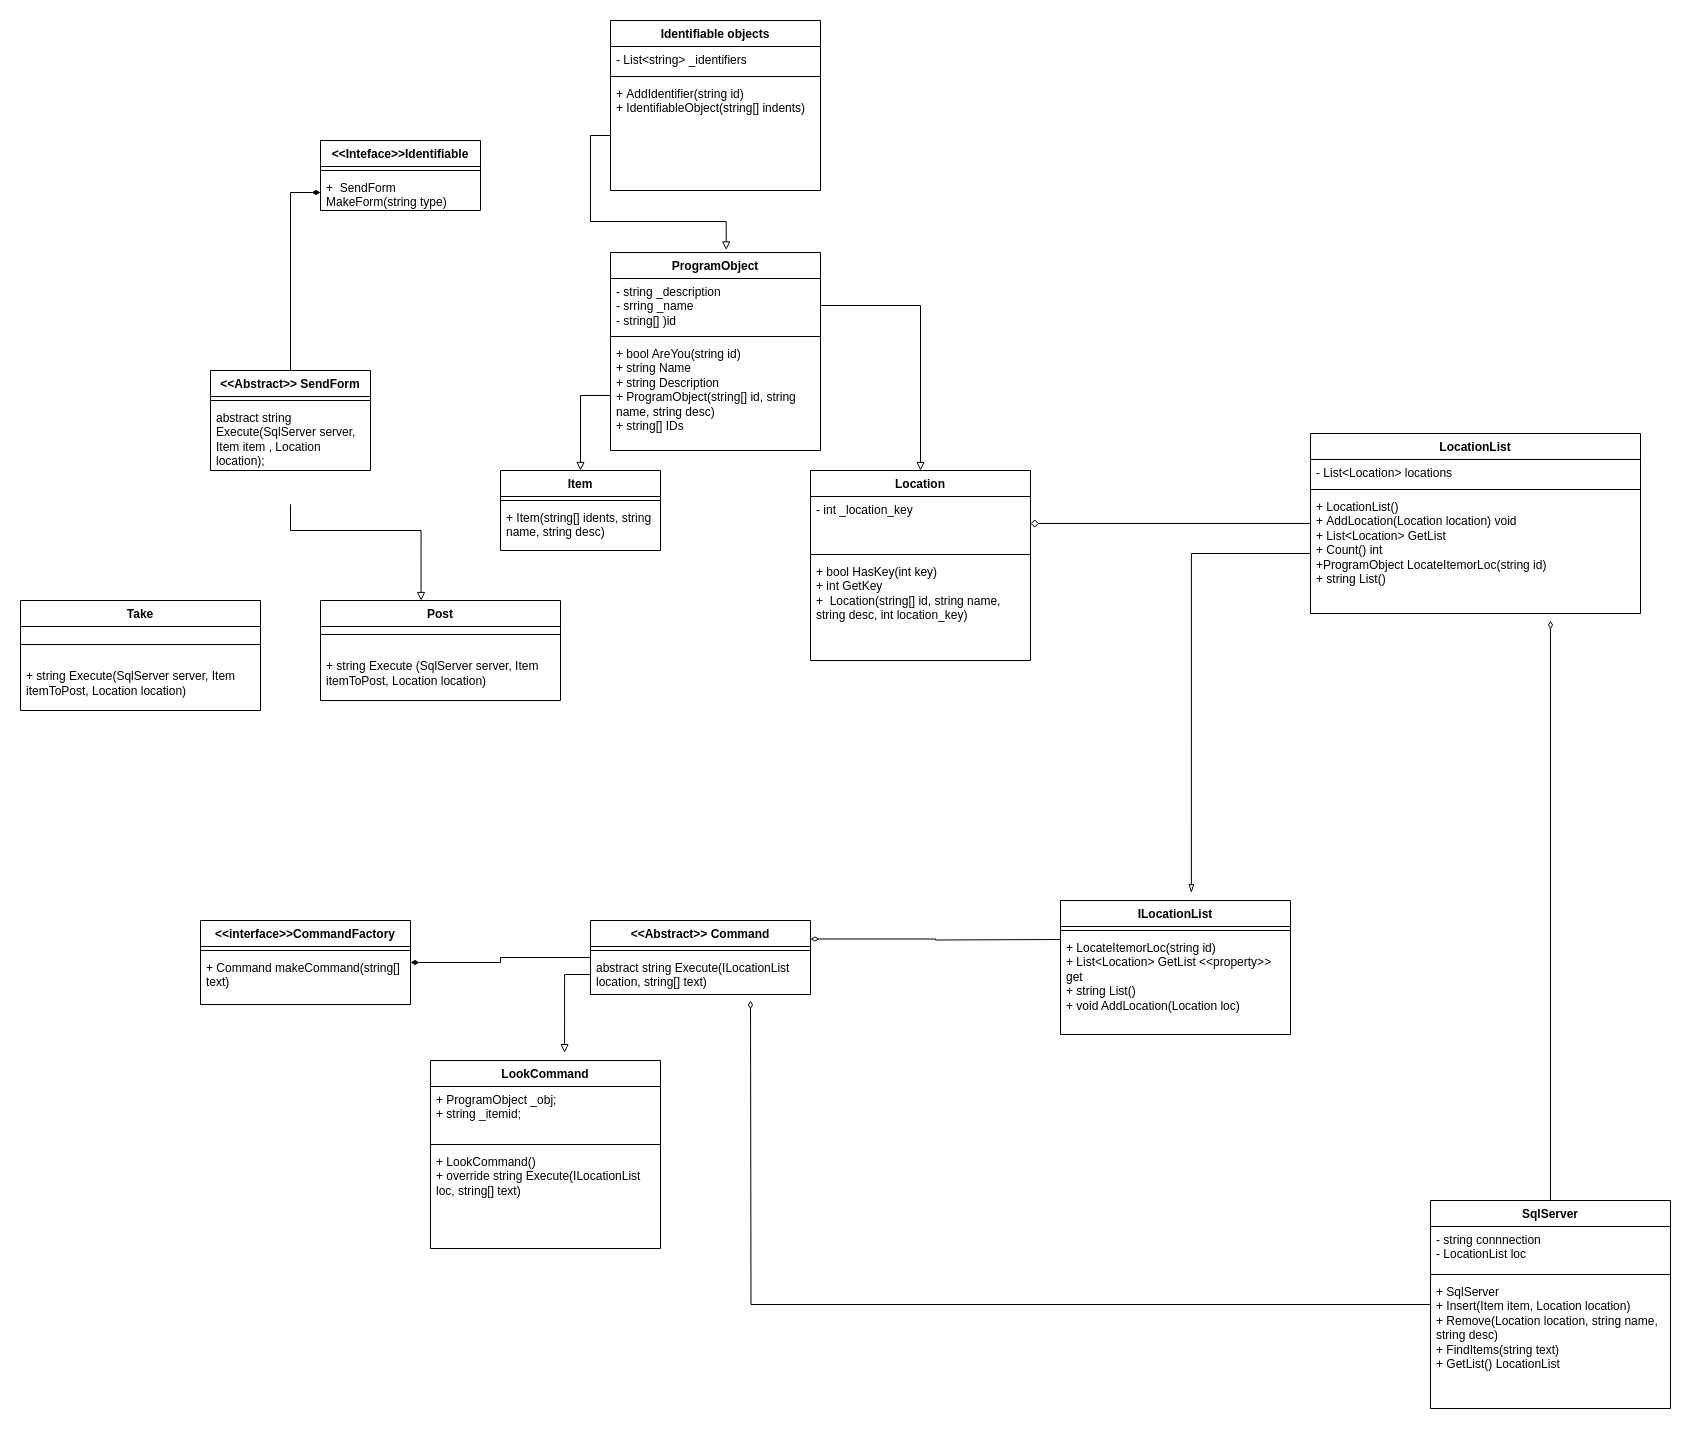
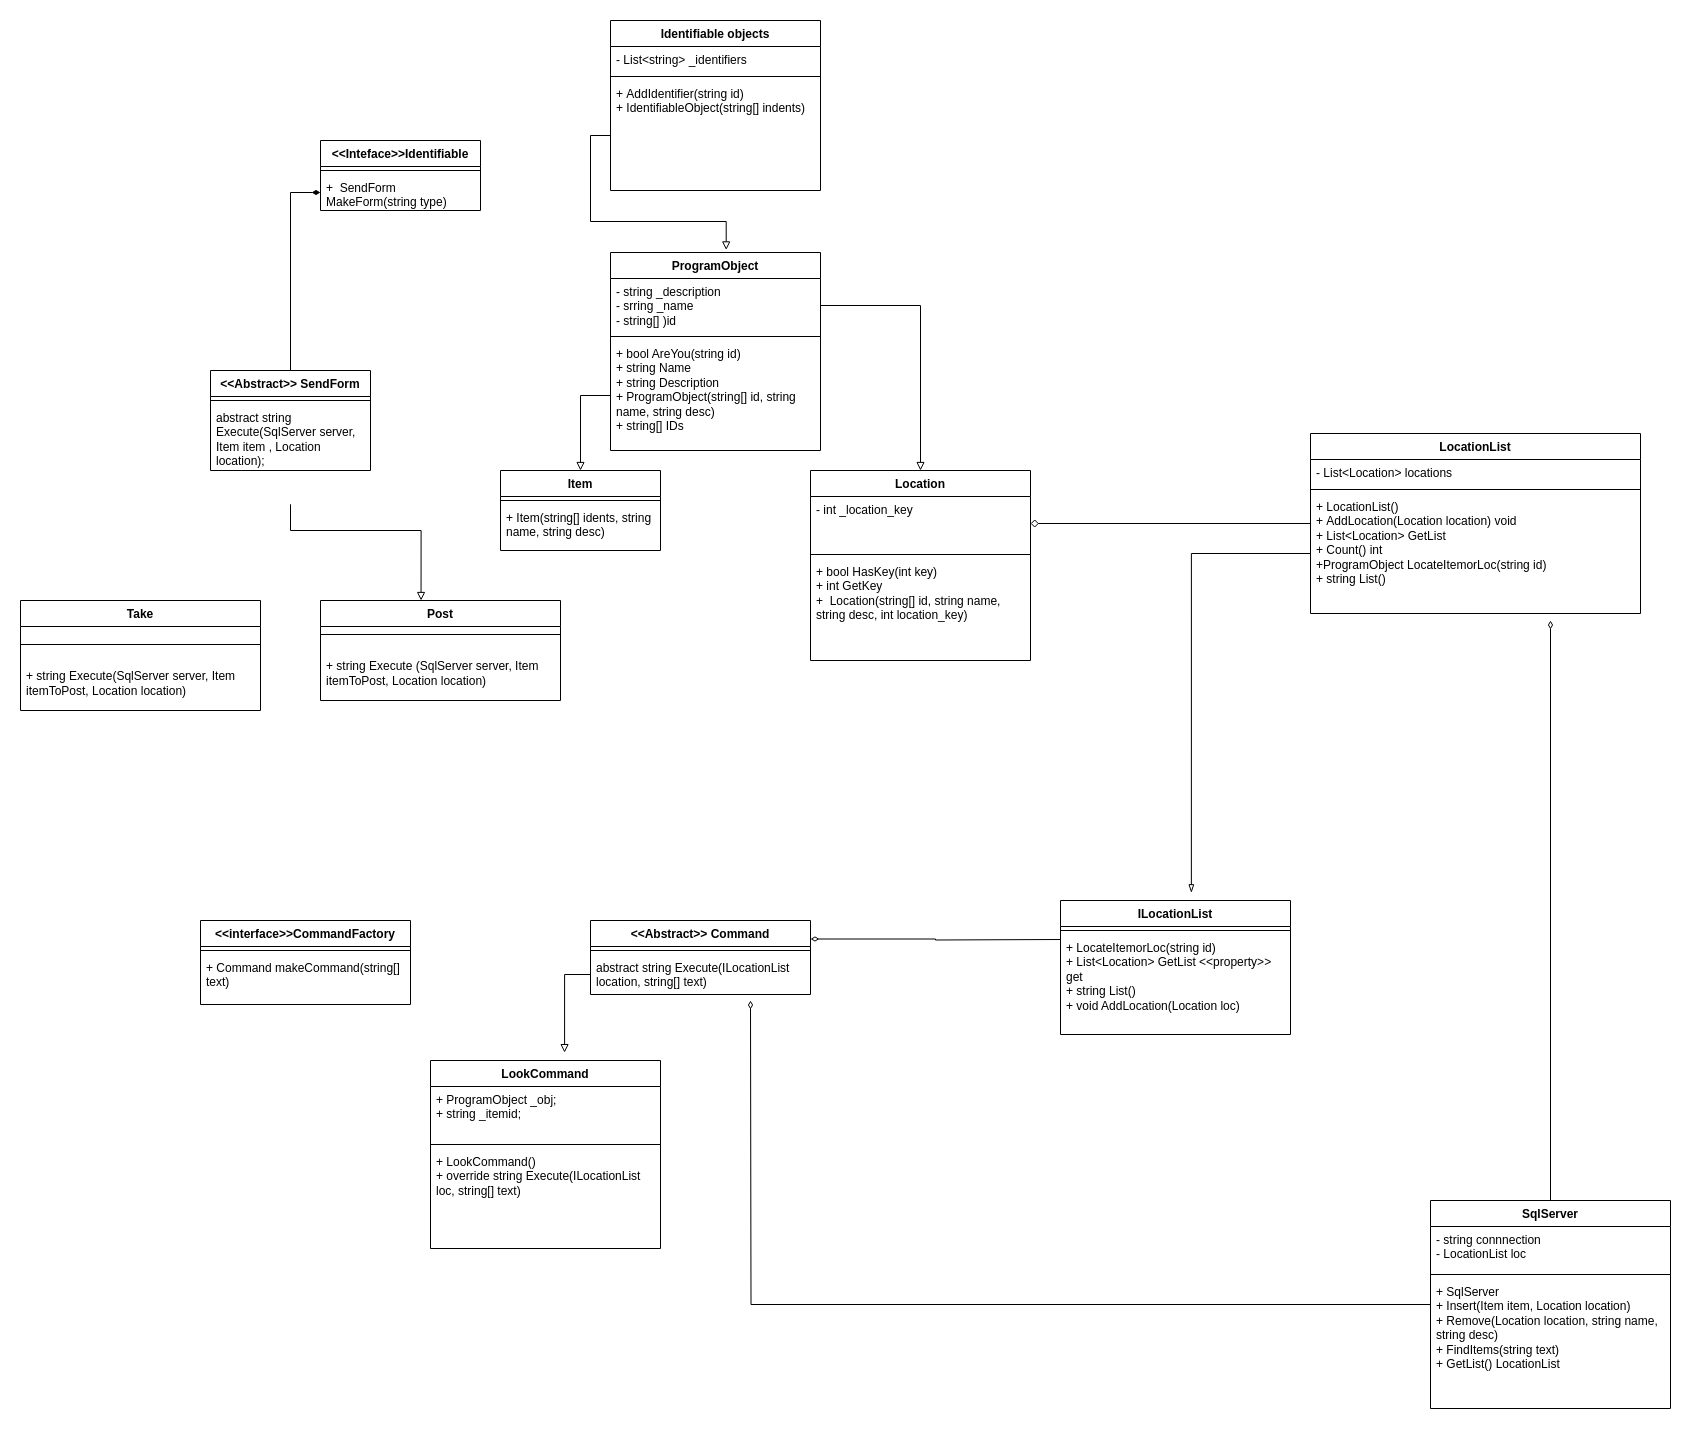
edge "<<Abstract>> Command" -> "<<interface>>CommandFactory": removed
